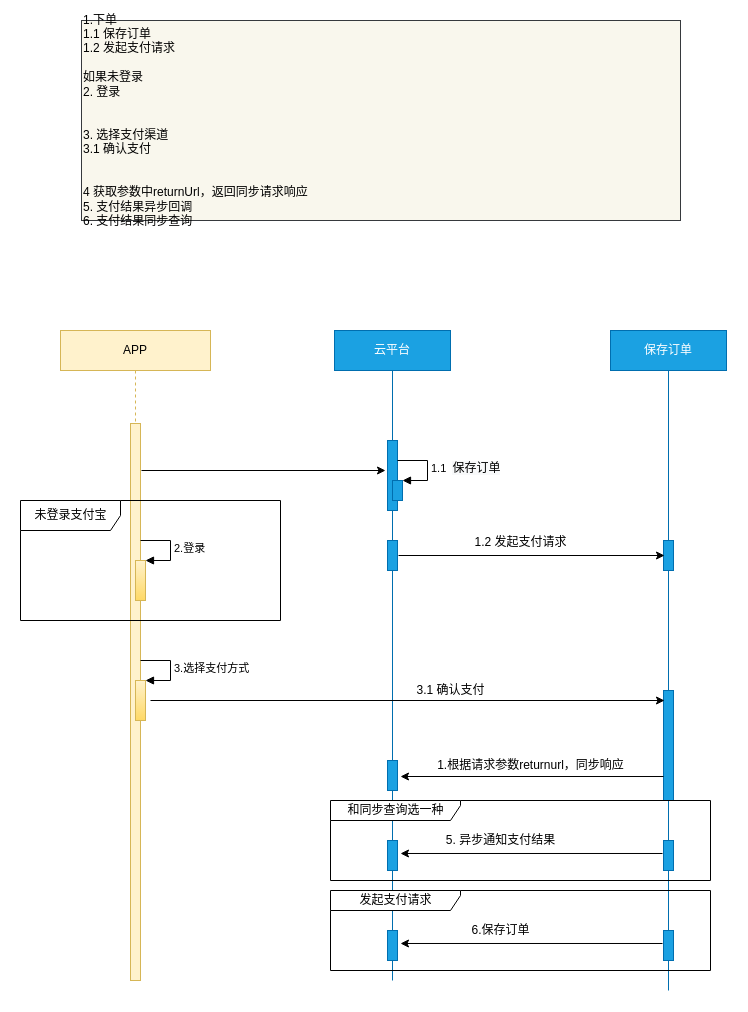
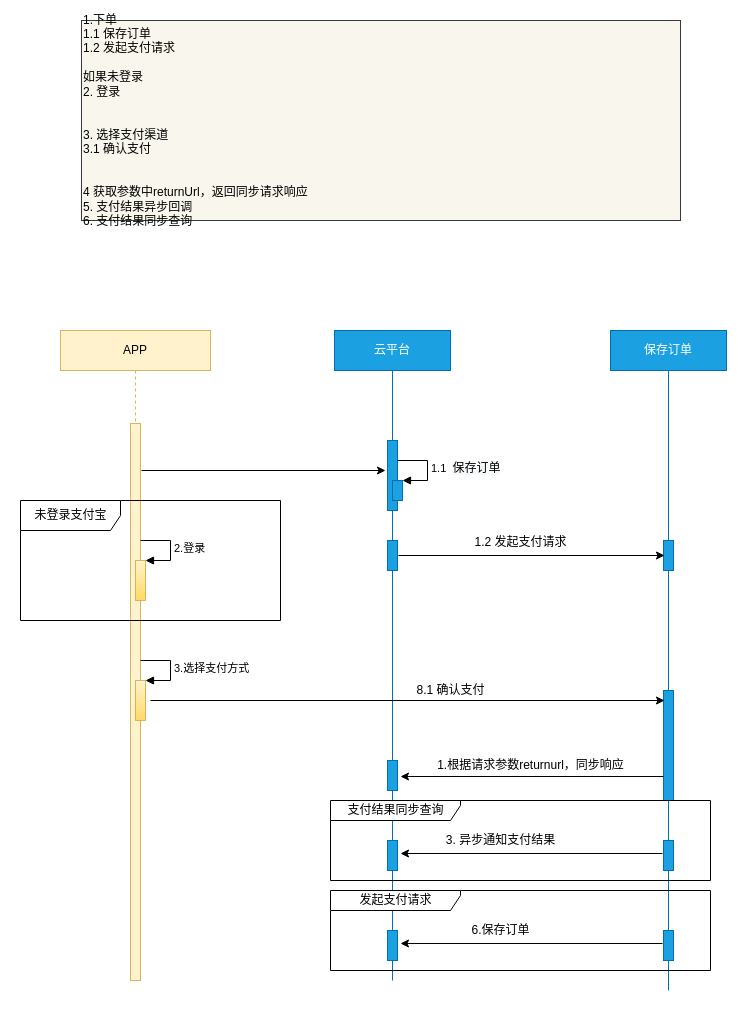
node "3.1 确认支付": label "3.1 确认支付" -> "8.1 确认支付"
node "和同步查询选一种": label "和同步查询选一种" -> "支付结果同步查询"
node "5. 异步通知支付结果": label "5. 异步通知支付结果" -> "3. 异步通知支付结果"
